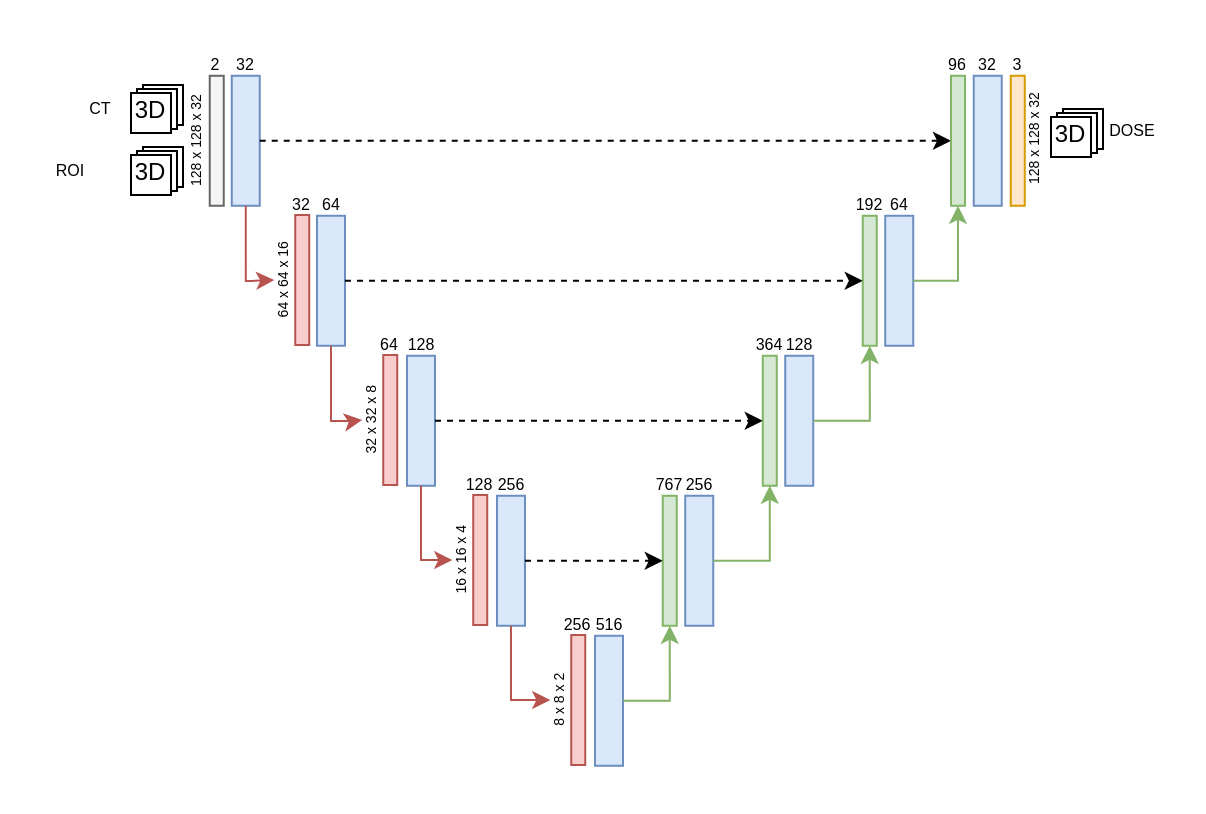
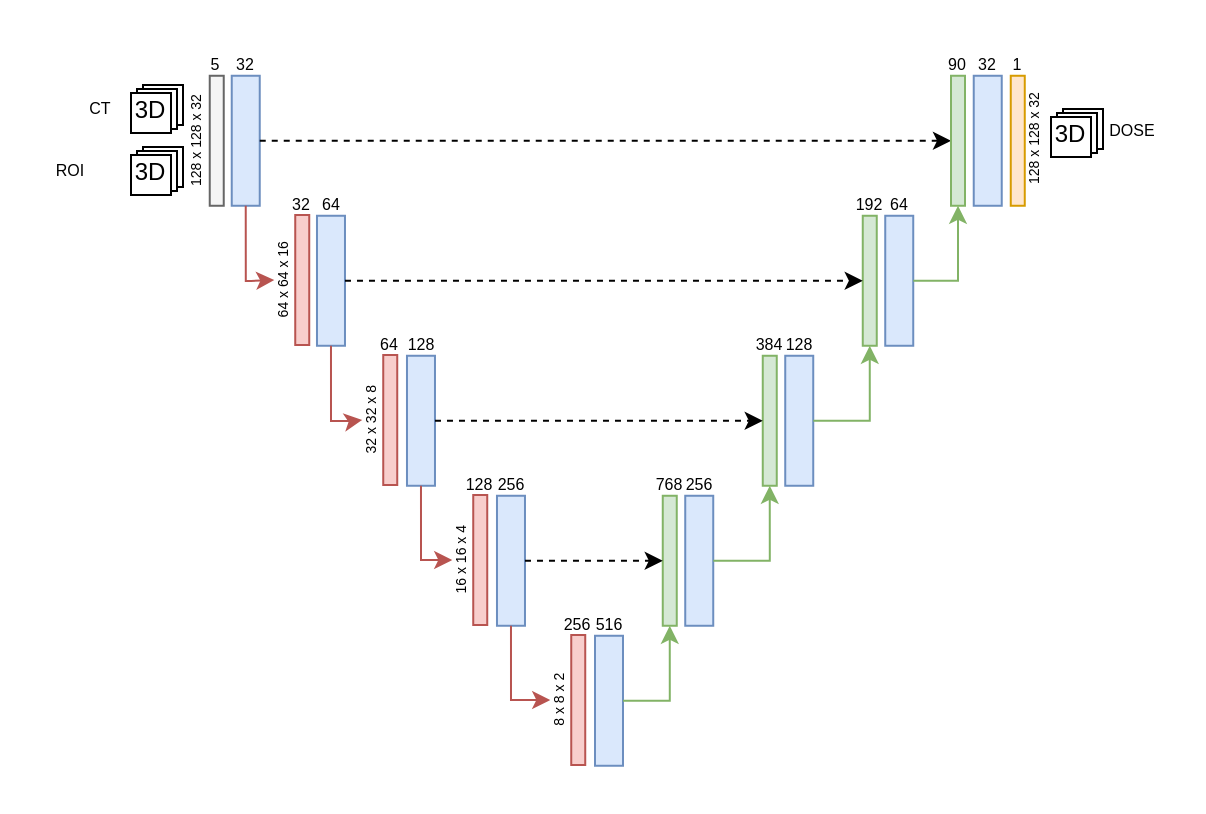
node "2": label "2" -> "5"
node "96": label "96" -> "90"
node "3": label "3" -> "1"
node "364": label "364" -> "384"
node "767": label "767" -> "768"
